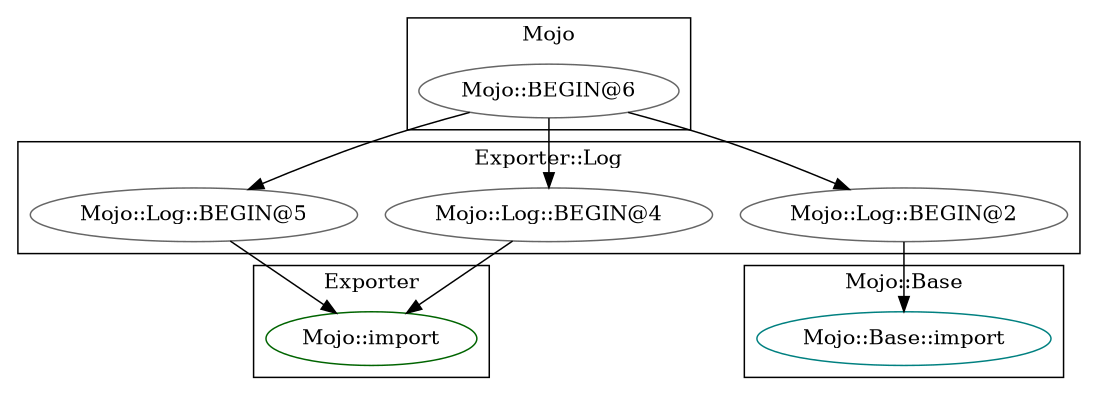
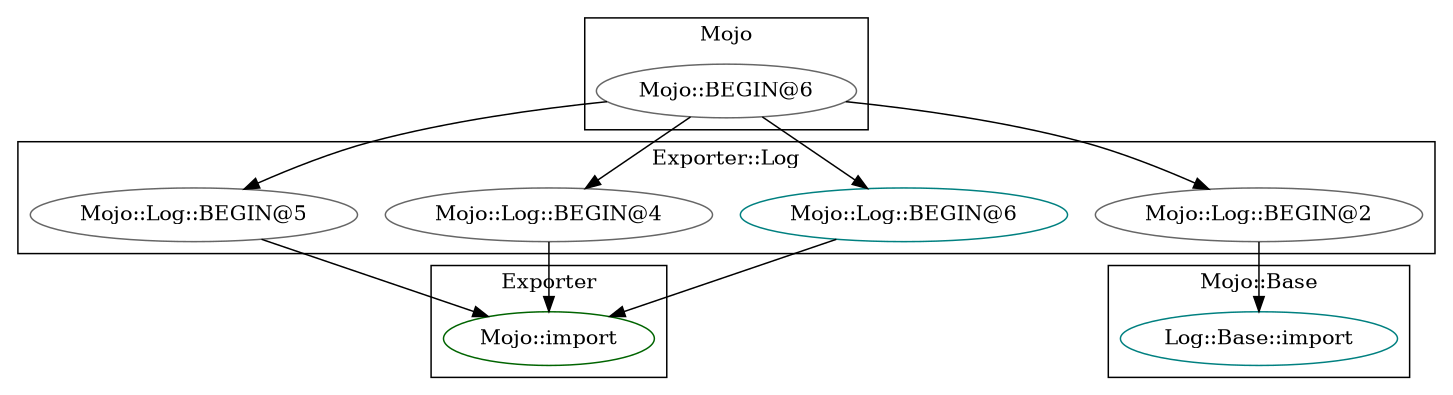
node "Mojo::Log::BEGIN@6": added
node "Mojo::Base::import": label "Mojo::Base::import" -> "Log::Base::import"
